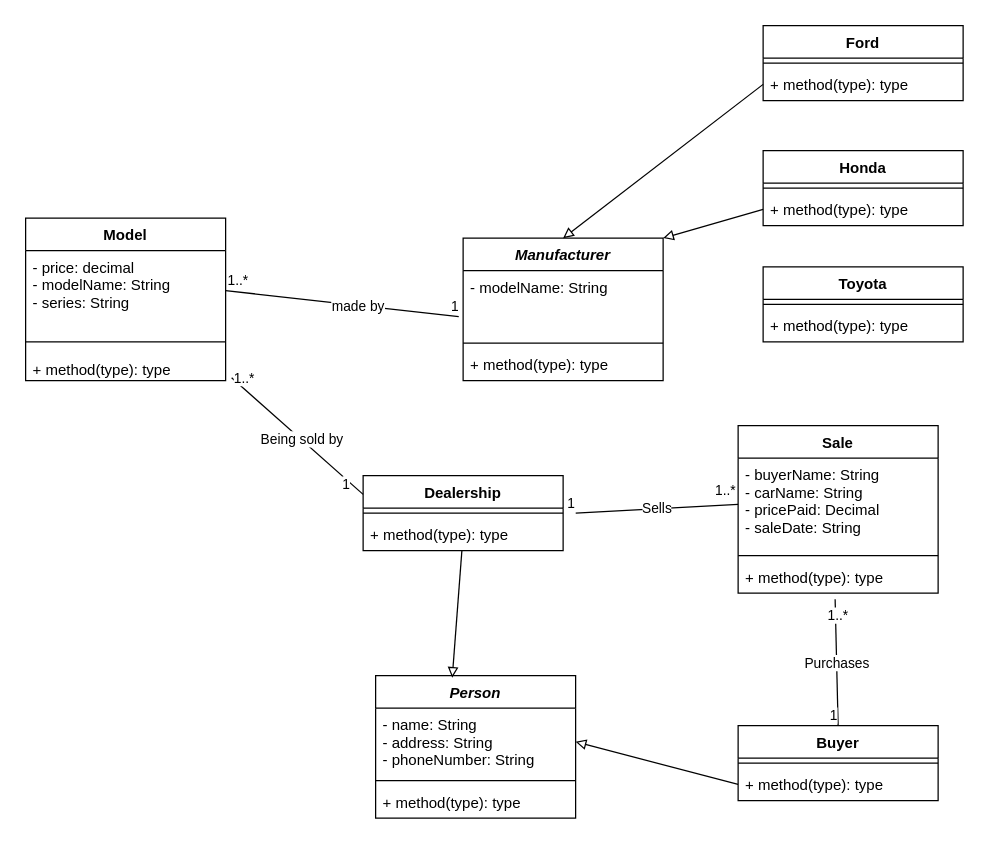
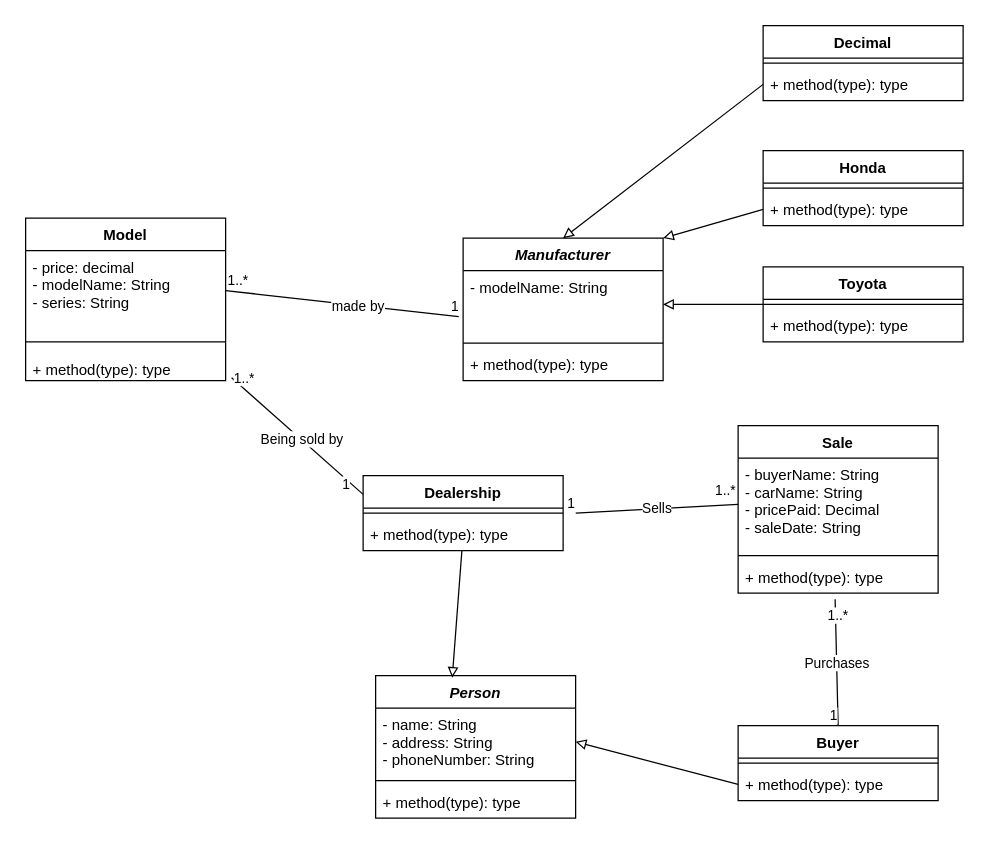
node "Ford": label "Ford" -> "Decimal"
edge "Toyota" -> "- modelName: String": added
